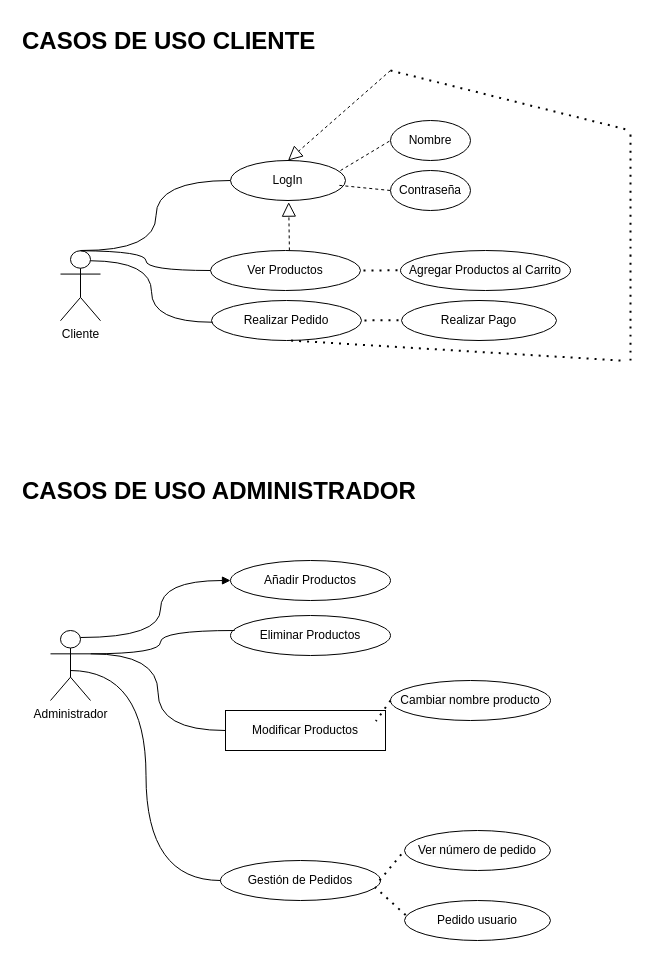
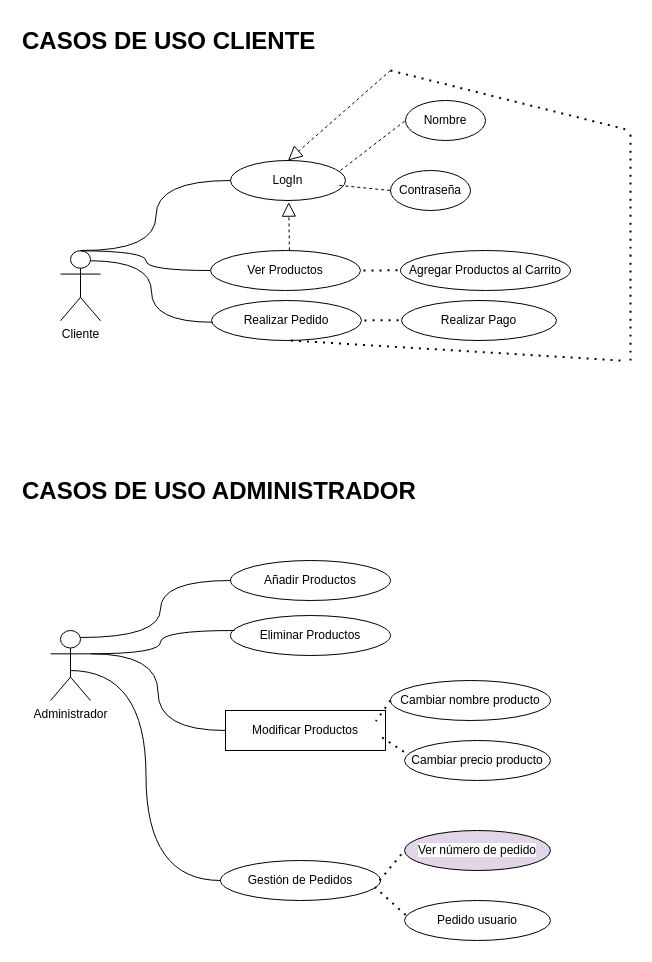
node "Nombre": moved (431, 141) -> (446, 121)
edge "Administrador" -> "Añadir Productos": arrowhead block -> none
edge "Modificar Productos" -- "Cambiar precio producto": added
node "Cambiar precio producto": added
node "Ver número de pedido": fillcolor #ffffff -> #e1d5e7
